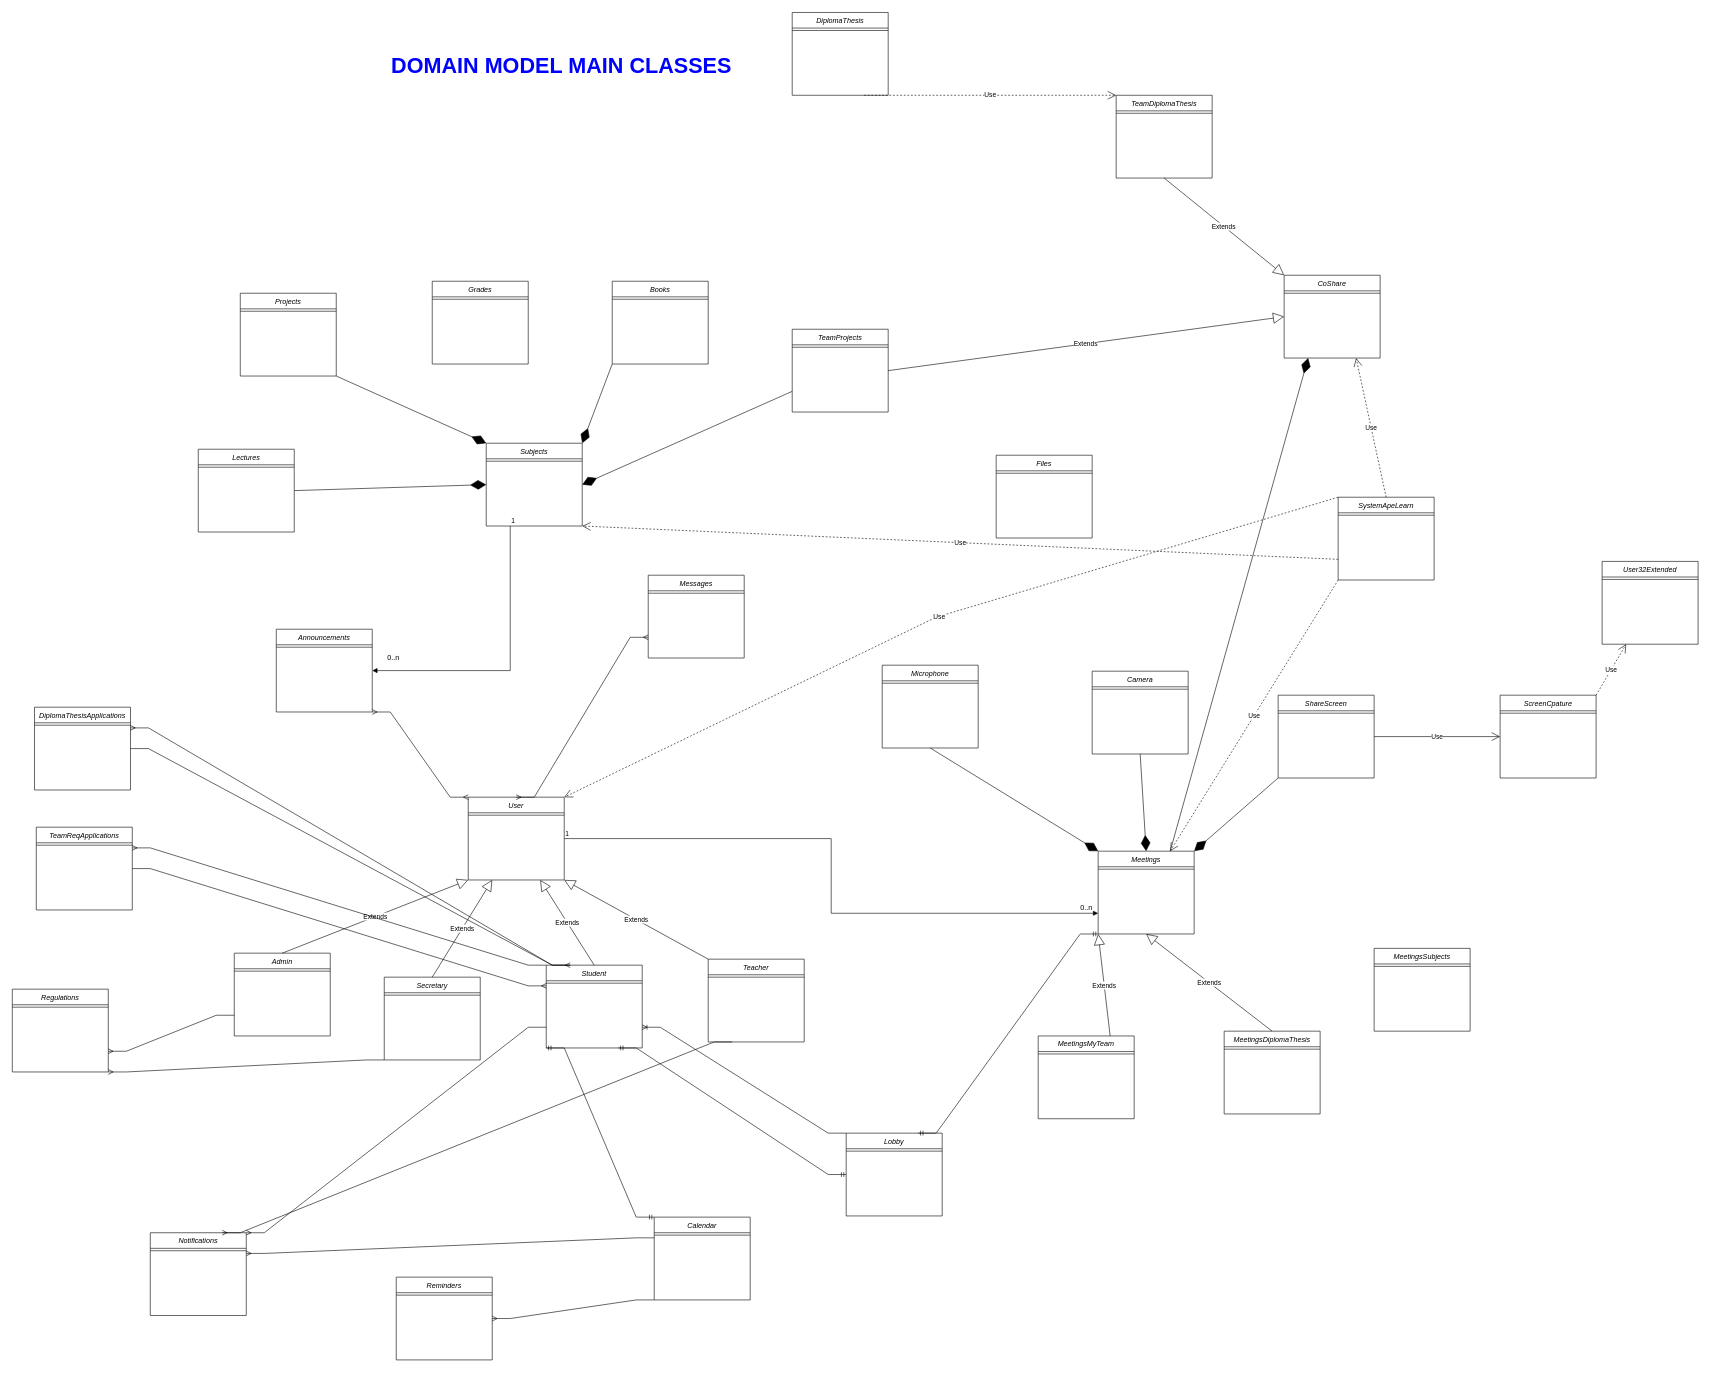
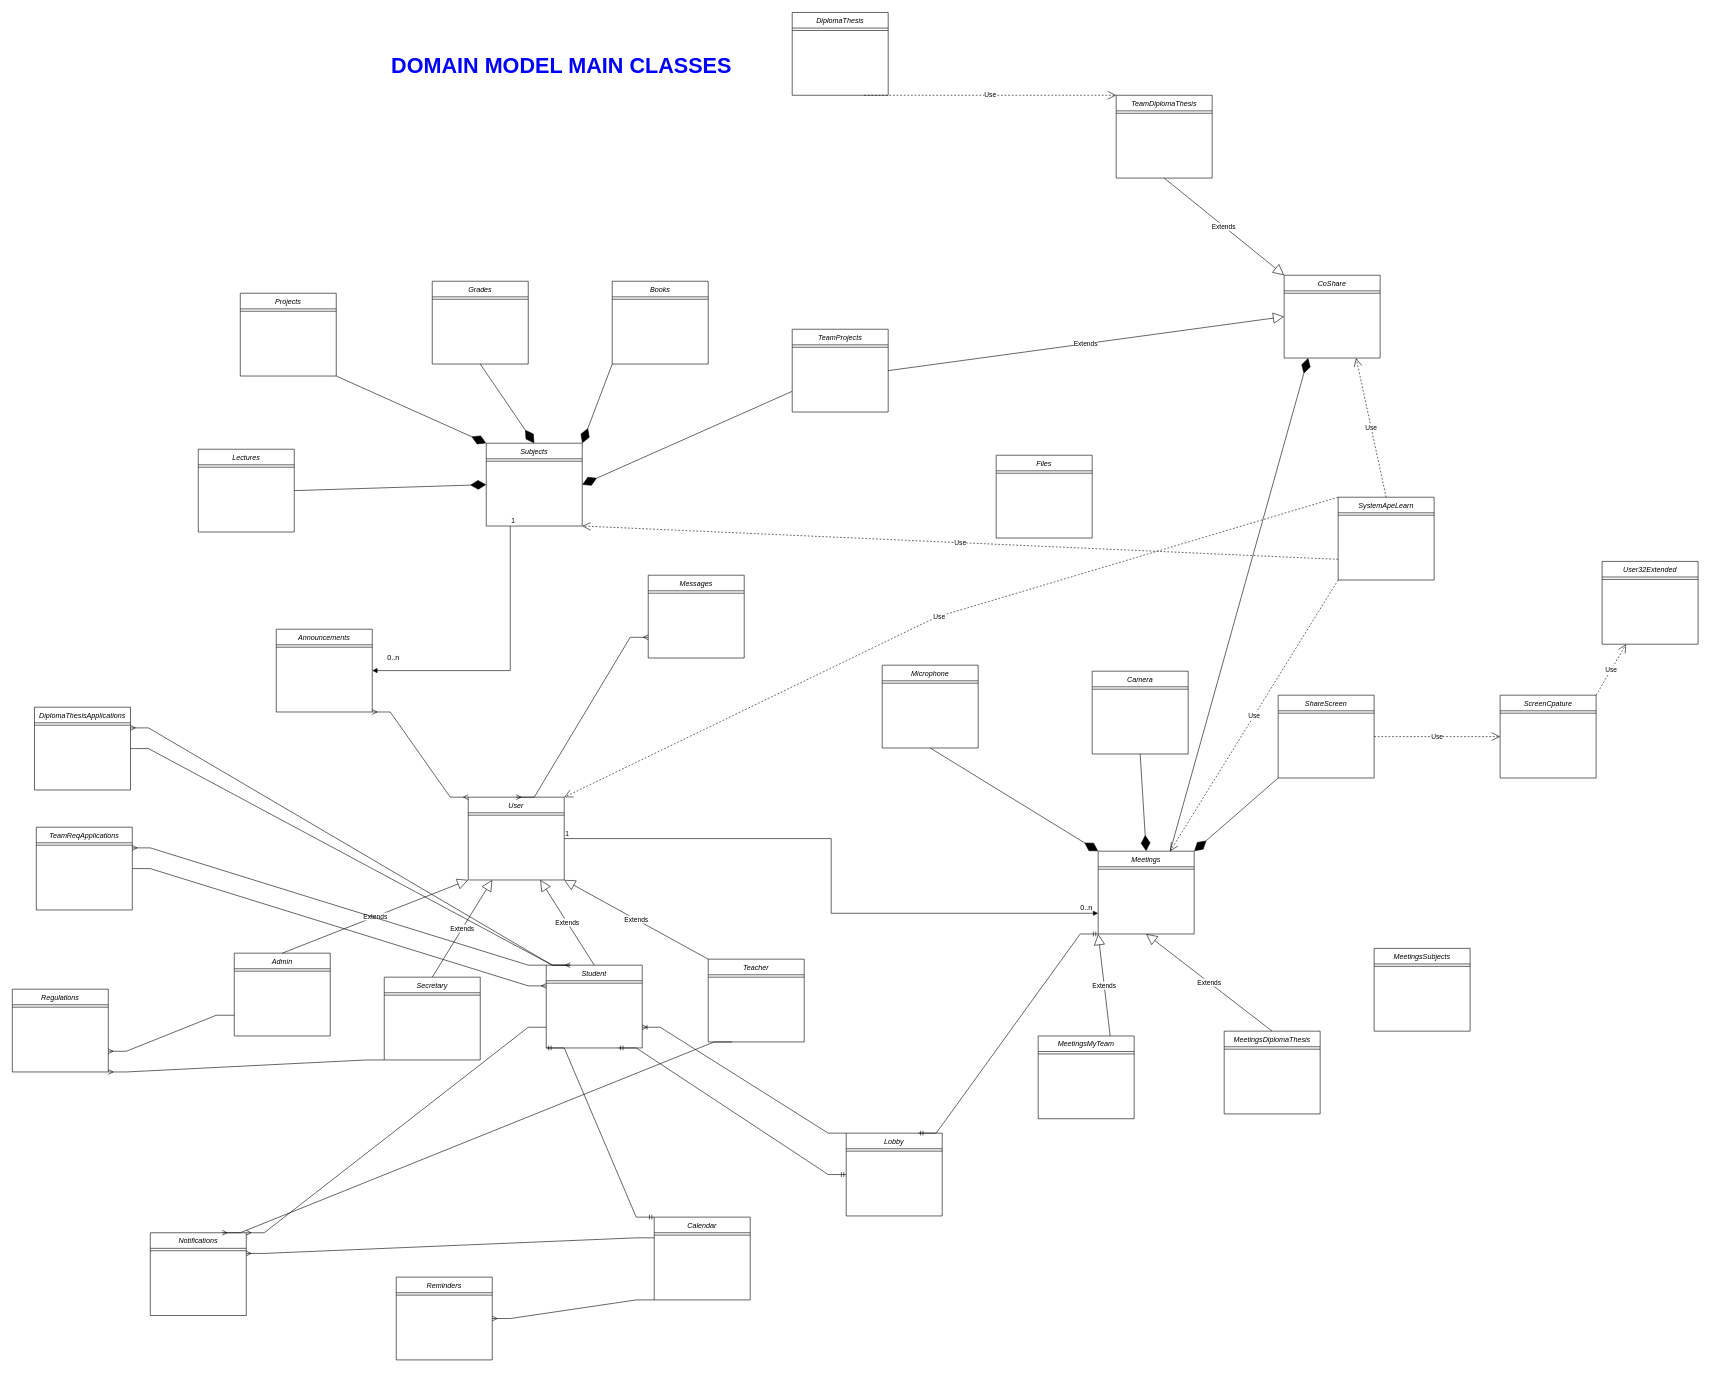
edge "Grades" -> "Subjects": added
edge "ShareScreen" -> "ScreenCpature": style solid -> dashed
